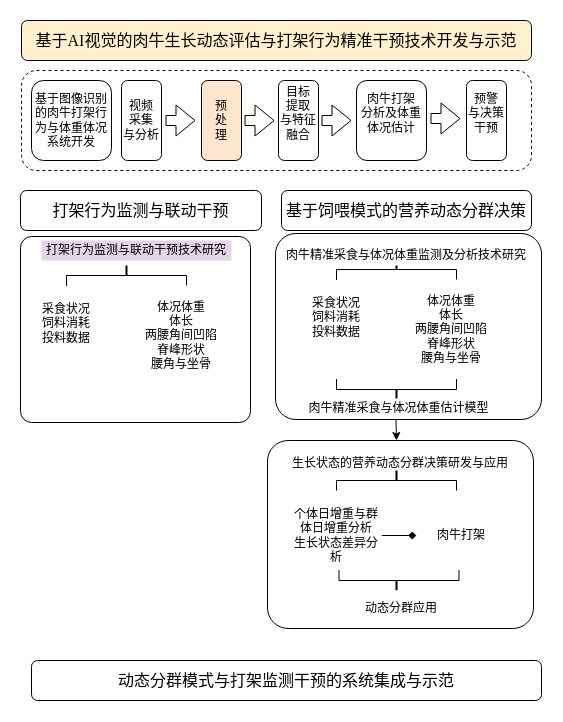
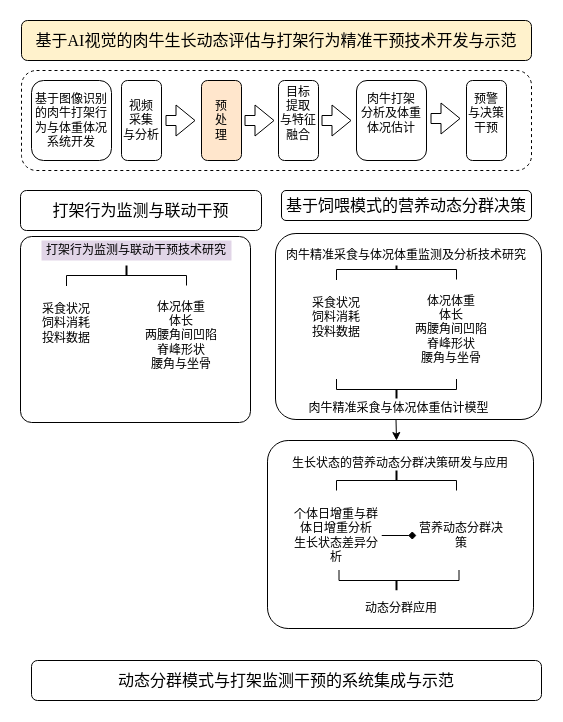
node "基于饲喂模式的营养动态分群决策": size 250x40 -> 250x30
node "肉牛打架": label "肉牛打架" -> "营养动态分群决策"
